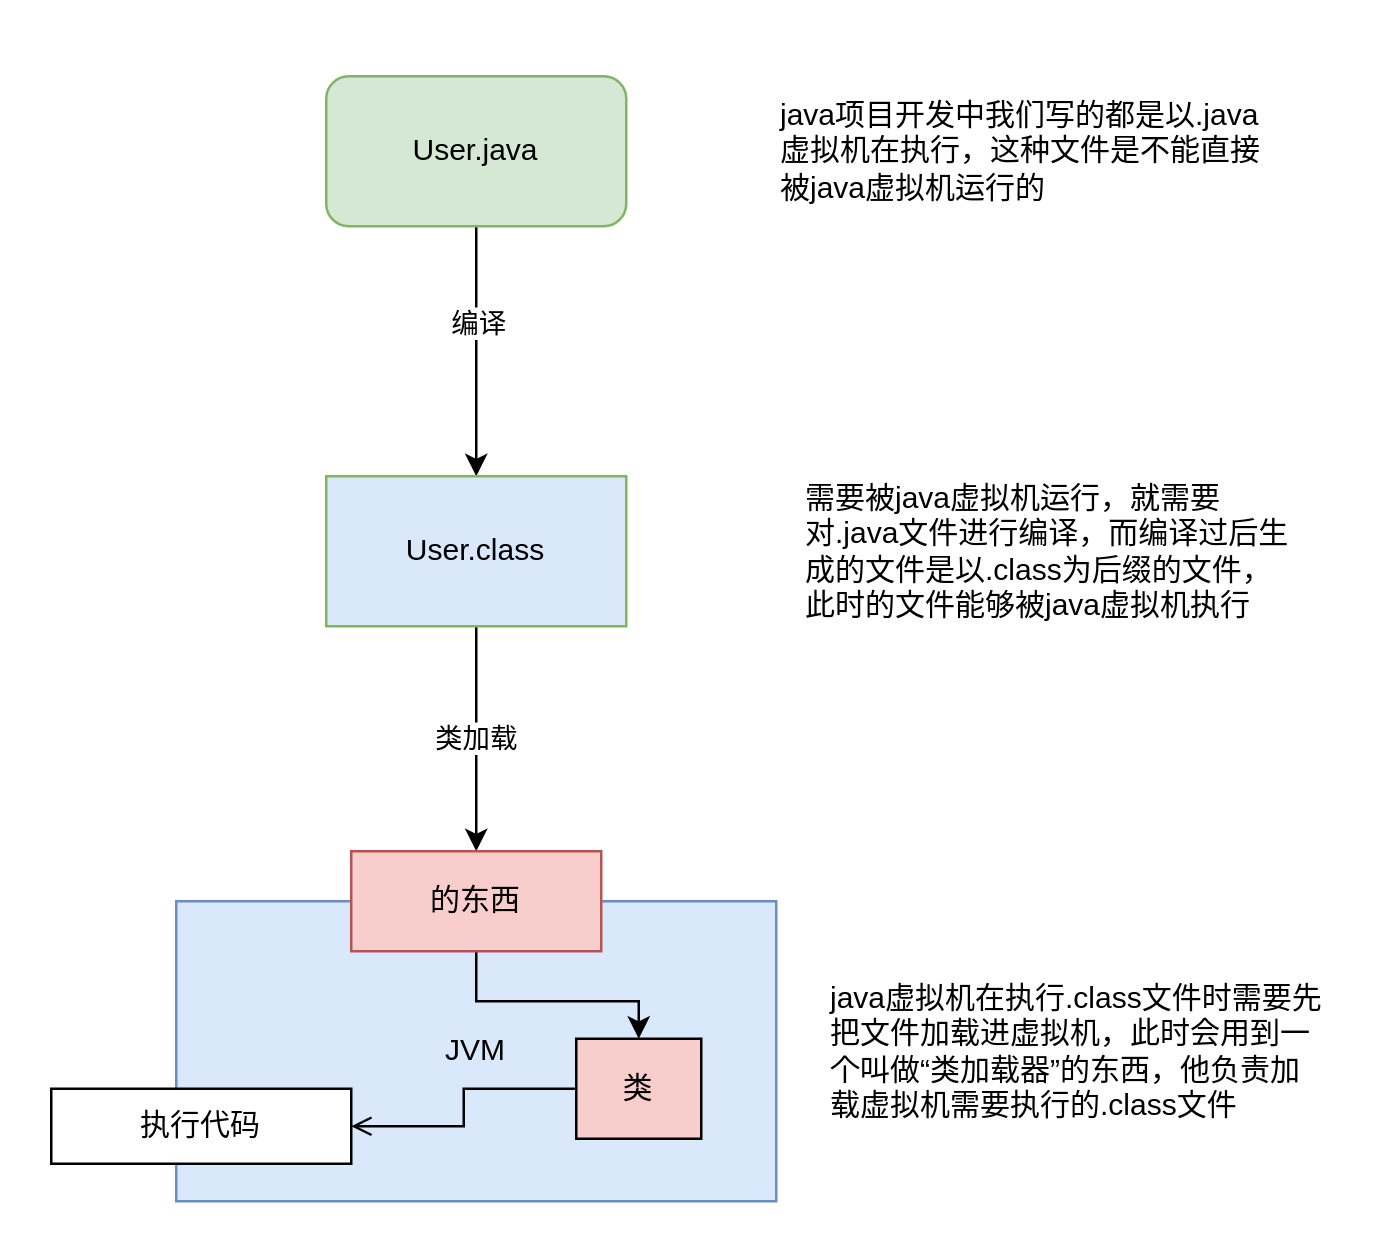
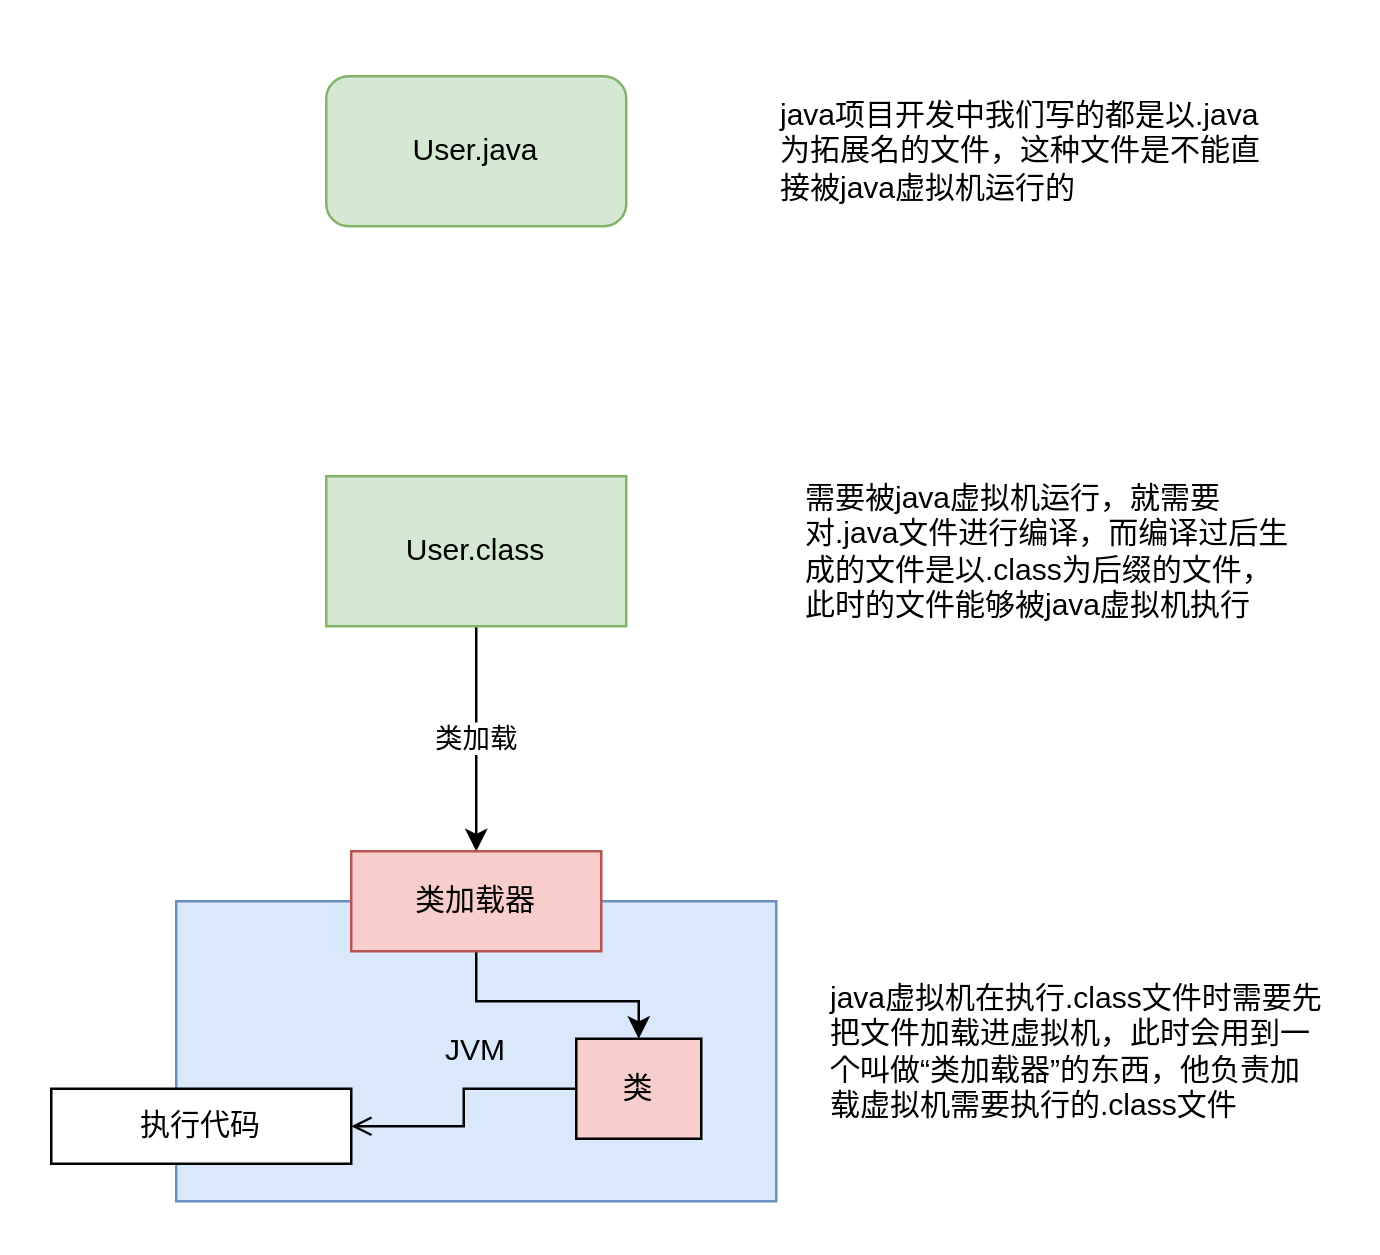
node "java项目开发中我们写的都是以.java虚拟机在执行，这种文件是不能直接被java虚拟机运行的": label "java项目开发中我们写的都是以.java虚拟机在执行，这种文件是不能直接被java虚拟机运行的" -> "java项目开发中我们写的都是以.java为拓展名的文件，这种文件是不能直接被java虚拟机运行的"
edge "User.java" -> "User.class": removed, label "编译"
node "User.class": fillcolor #dae8fc -> #d5e8d4
node "的东西": label "的东西" -> "类加载器"
